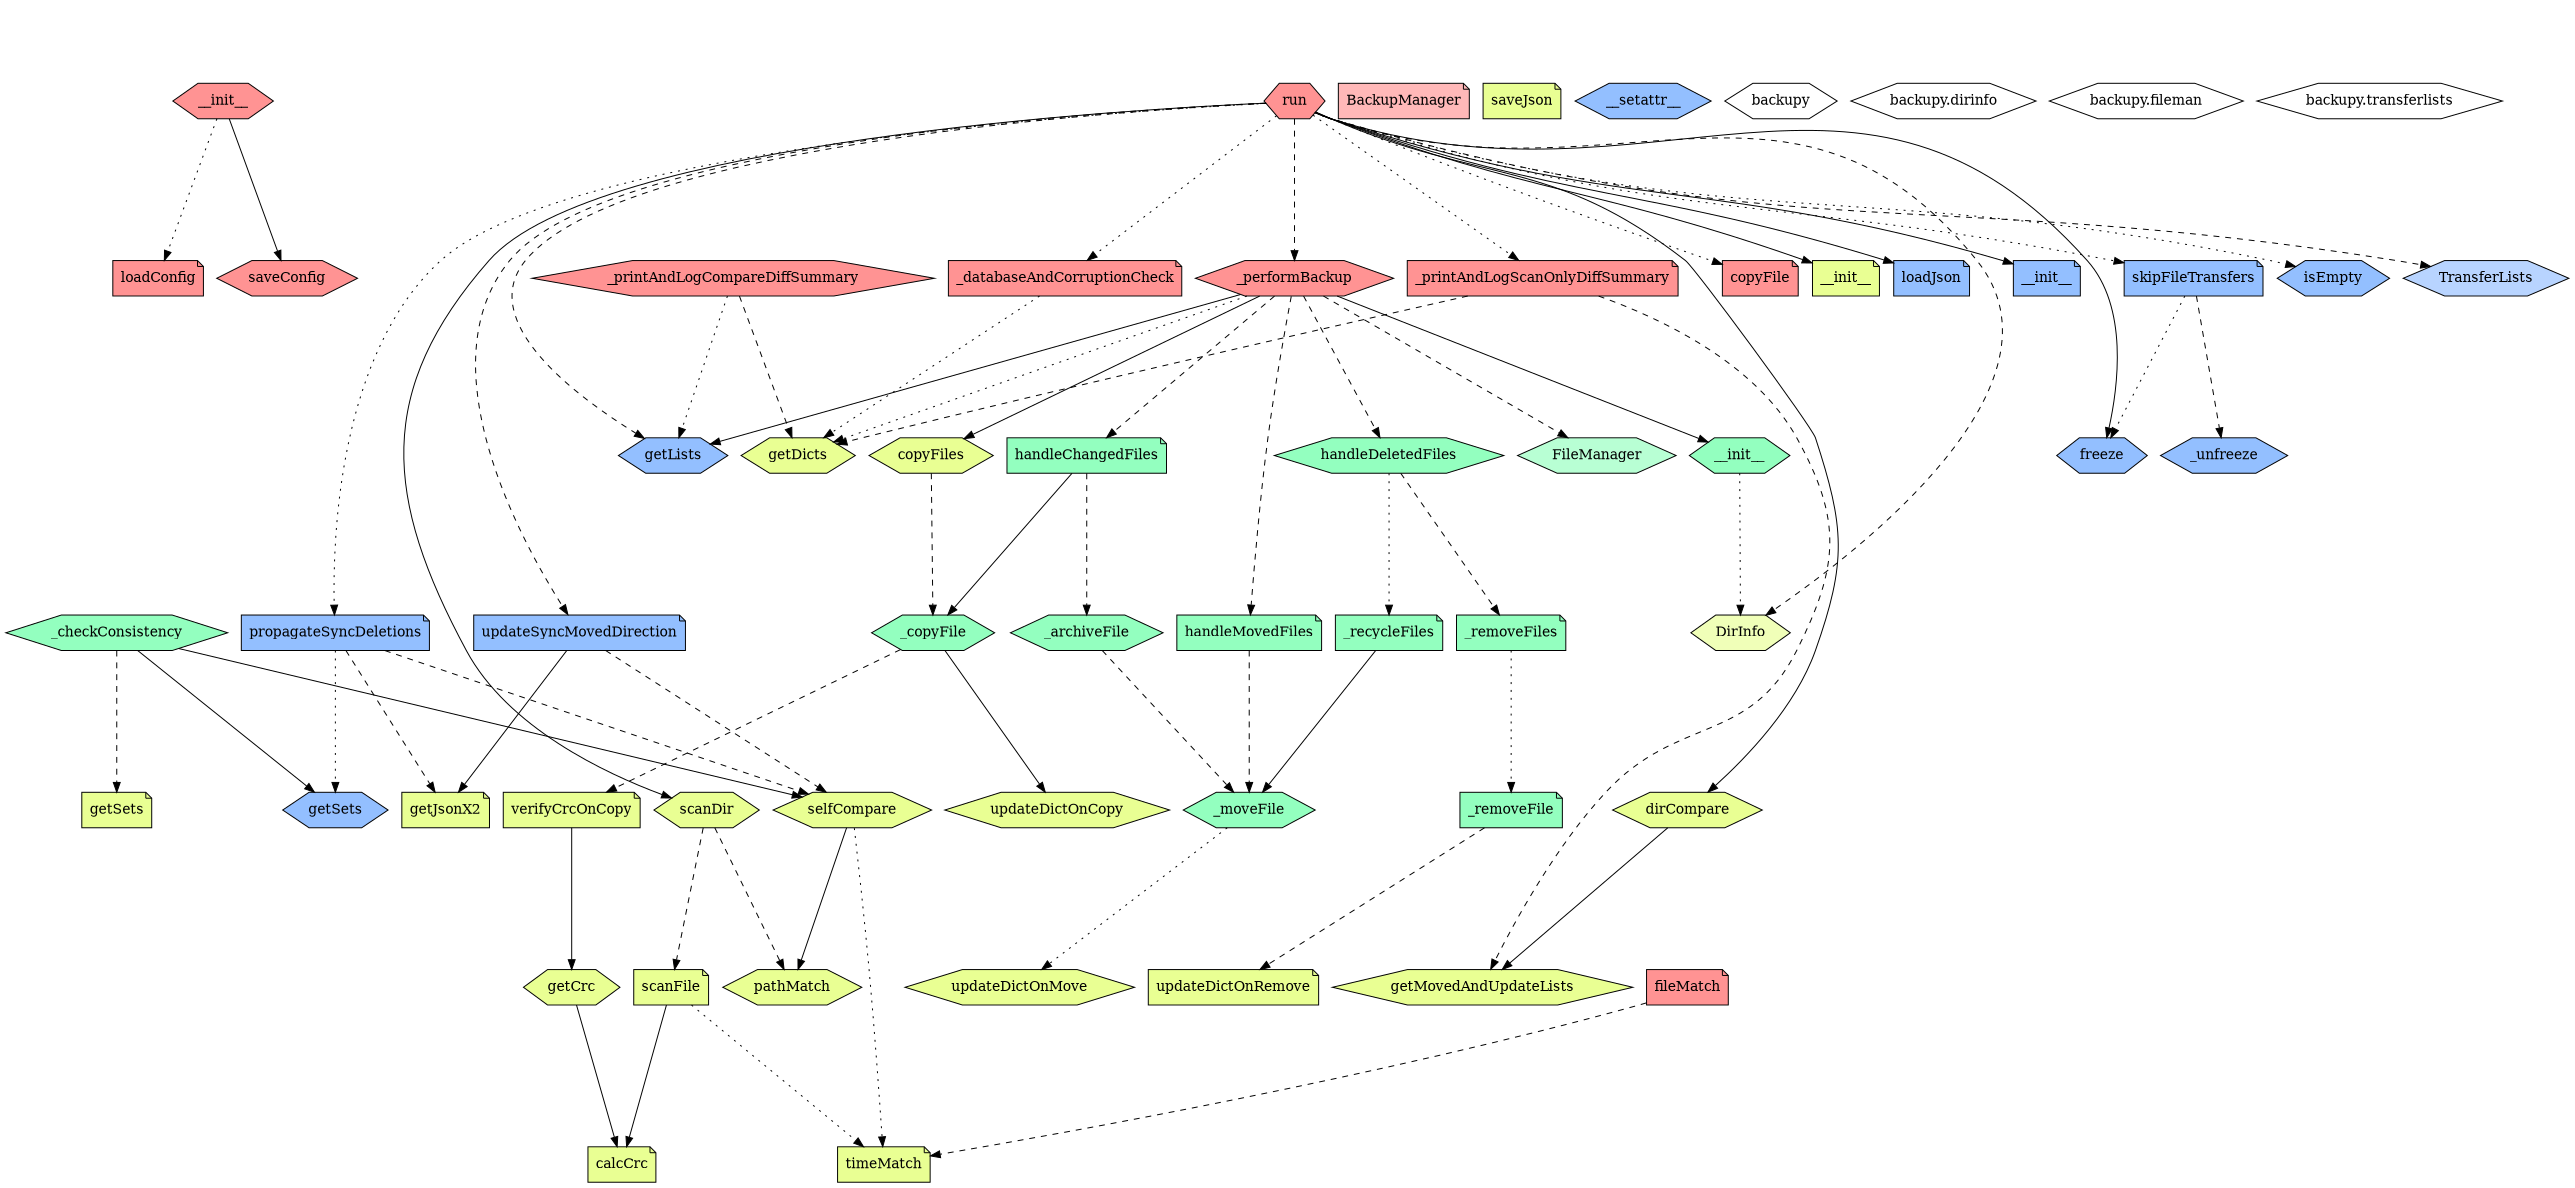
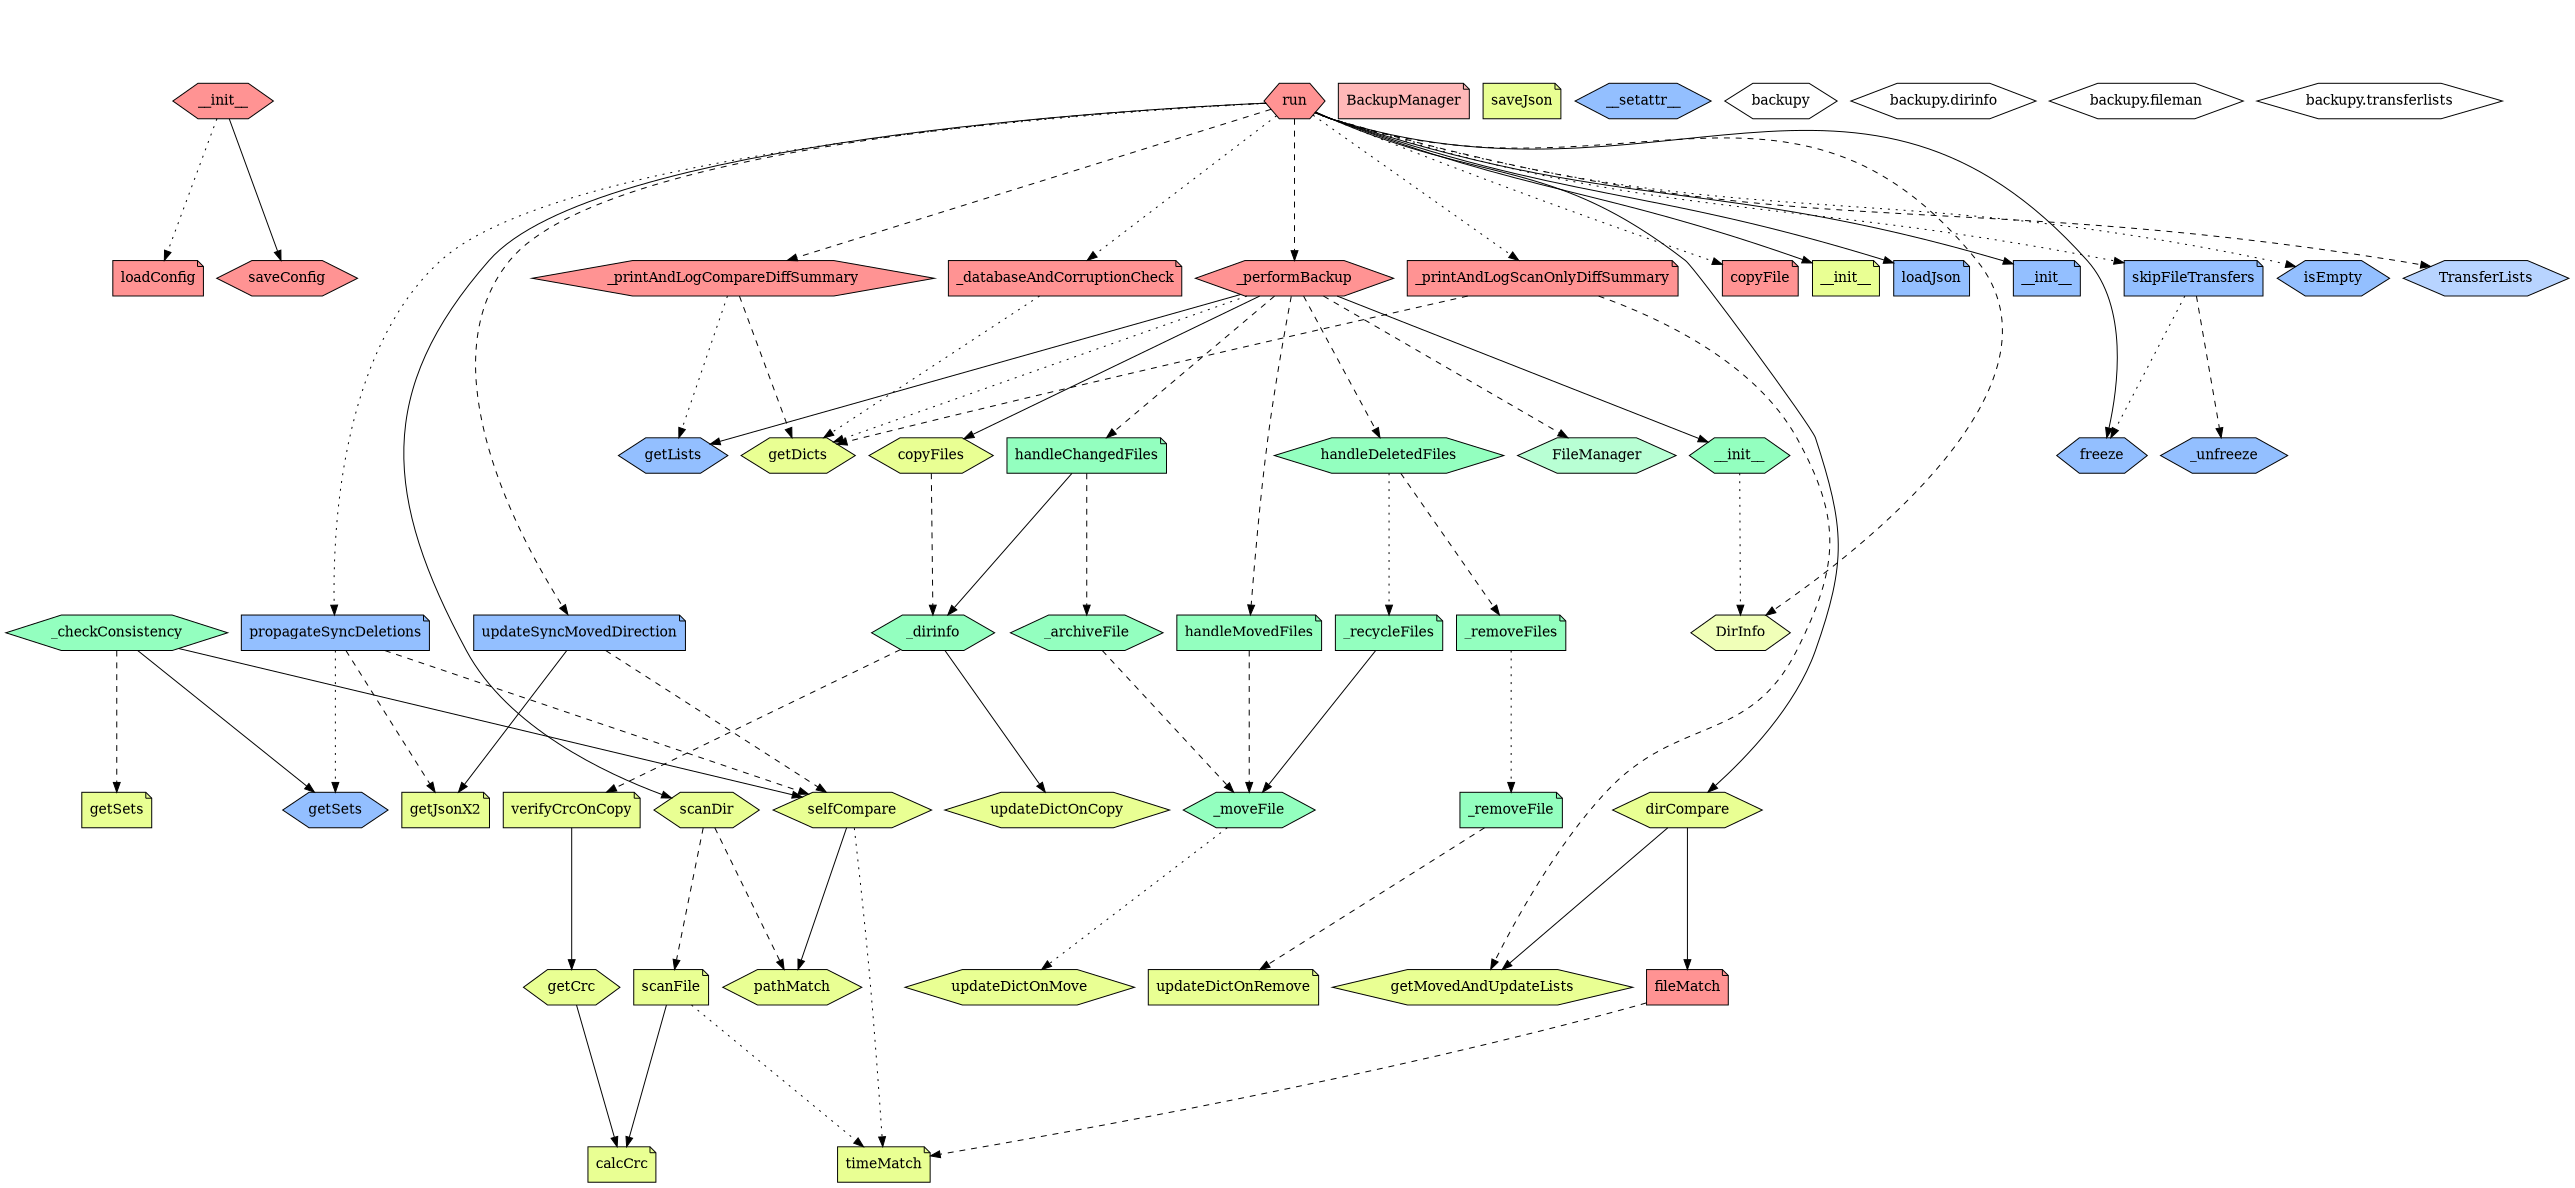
edge "run" -> "getLists": now "run" -> "_printAndLogCompareDiffSummary"
node "_copyFile": label "_copyFile" -> "_dirinfo"
edge "dirCompare" -> "fileMatch": added
